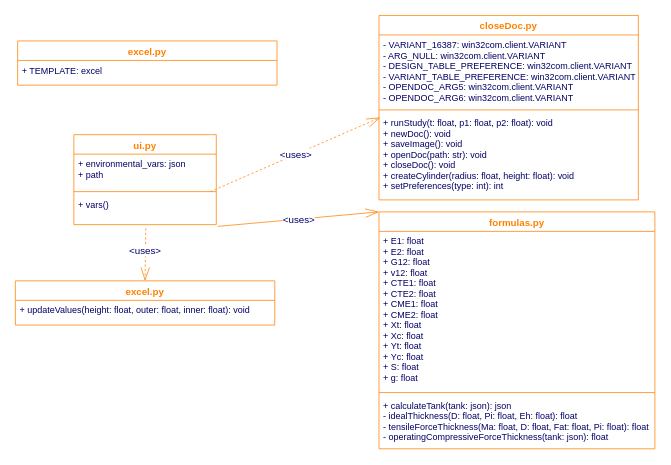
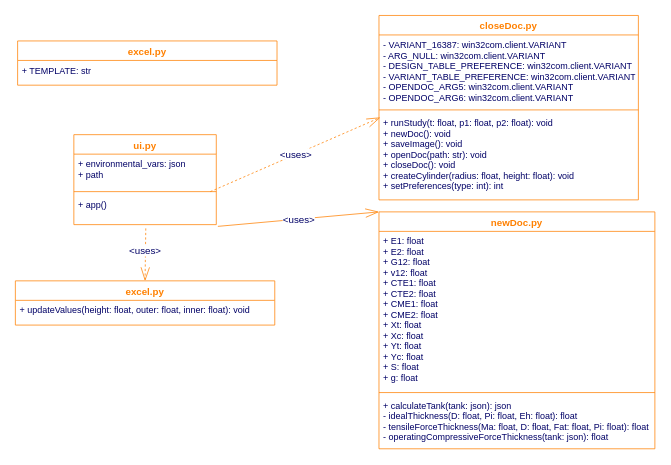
node "+ TEMPLATE: excel": label "+ TEMPLATE: excel" -> "+ TEMPLATE: str"
node "+ vars()": label "+ vars()" -> "+ app()"
node "formulas.py": label "formulas.py" -> "newDoc.py"
